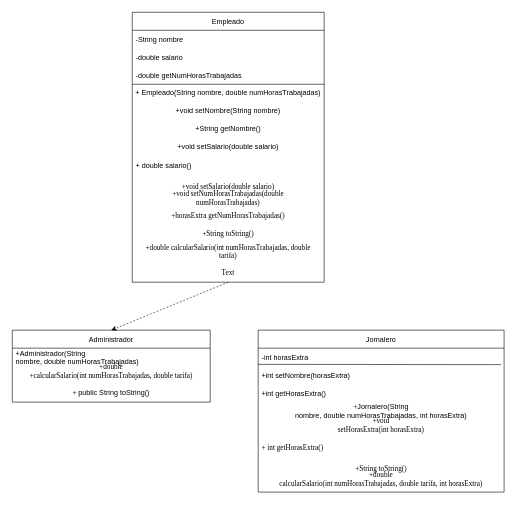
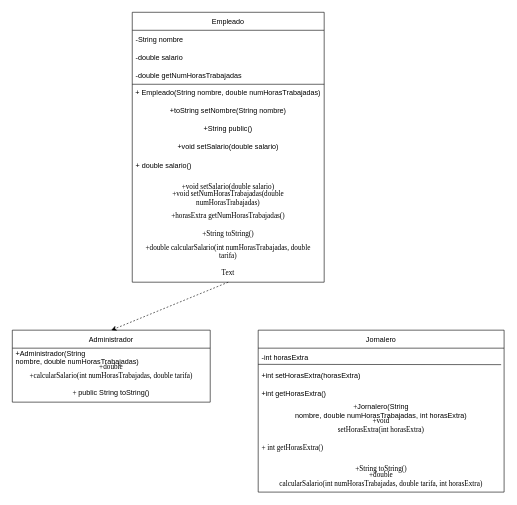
node "+void setNombre(String nombre)": label "+void setNombre(String nombre)" -> "+toString setNombre(String nombre)"
node "+String getNombre()": label "+String getNombre()" -> "+String public()"
node "+int setNombre(horasExtra)": label "+int setNombre(horasExtra)" -> "+int setHorasExtra(horasExtra)"
